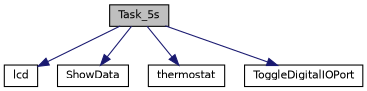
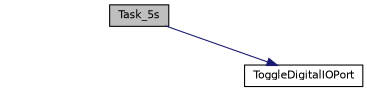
node "lcd": removed
node "ShowData": removed
node "thermostat": removed
